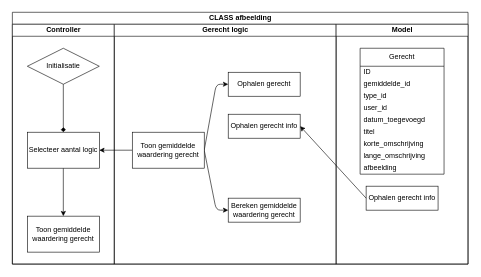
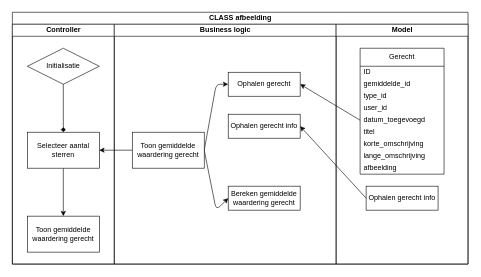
node "Gerecht logic": label "Gerecht logic" -> "Business logic"
edge "datum_toegevoegd" -> "Ophalen gerecht": added
node "Selecteer aantal logic": label "Selecteer aantal logic" -> "Selecteer aantal sterren"
node "Bereken gemiddelde waardering gerecht": moved (264, 210) -> (264, 198)
